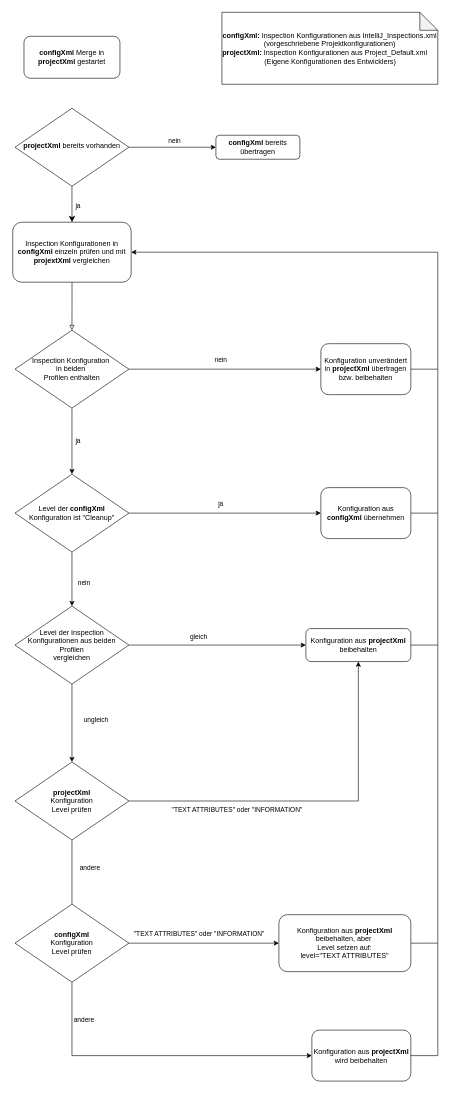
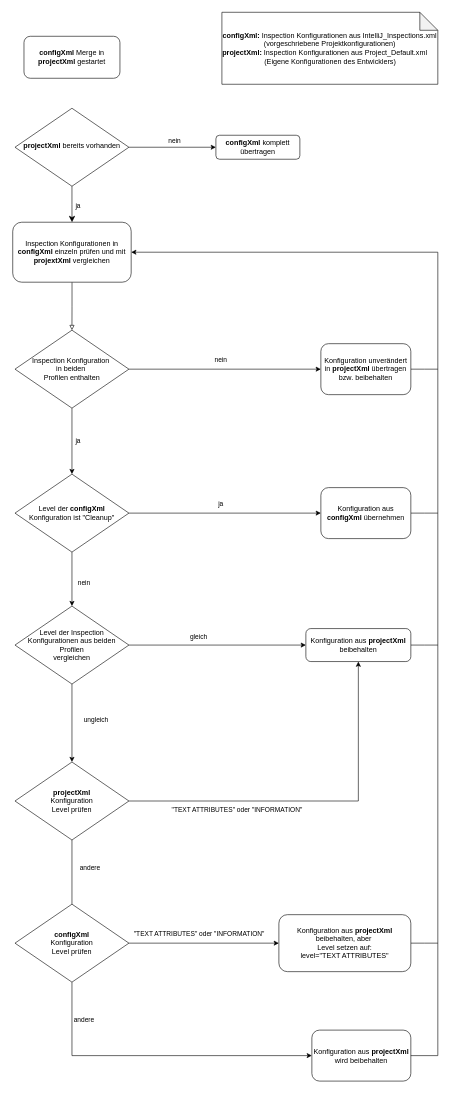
node "configXml bereits übertragen": label "configXml bereits übertragen" -> "configXml komplett übertragen"
